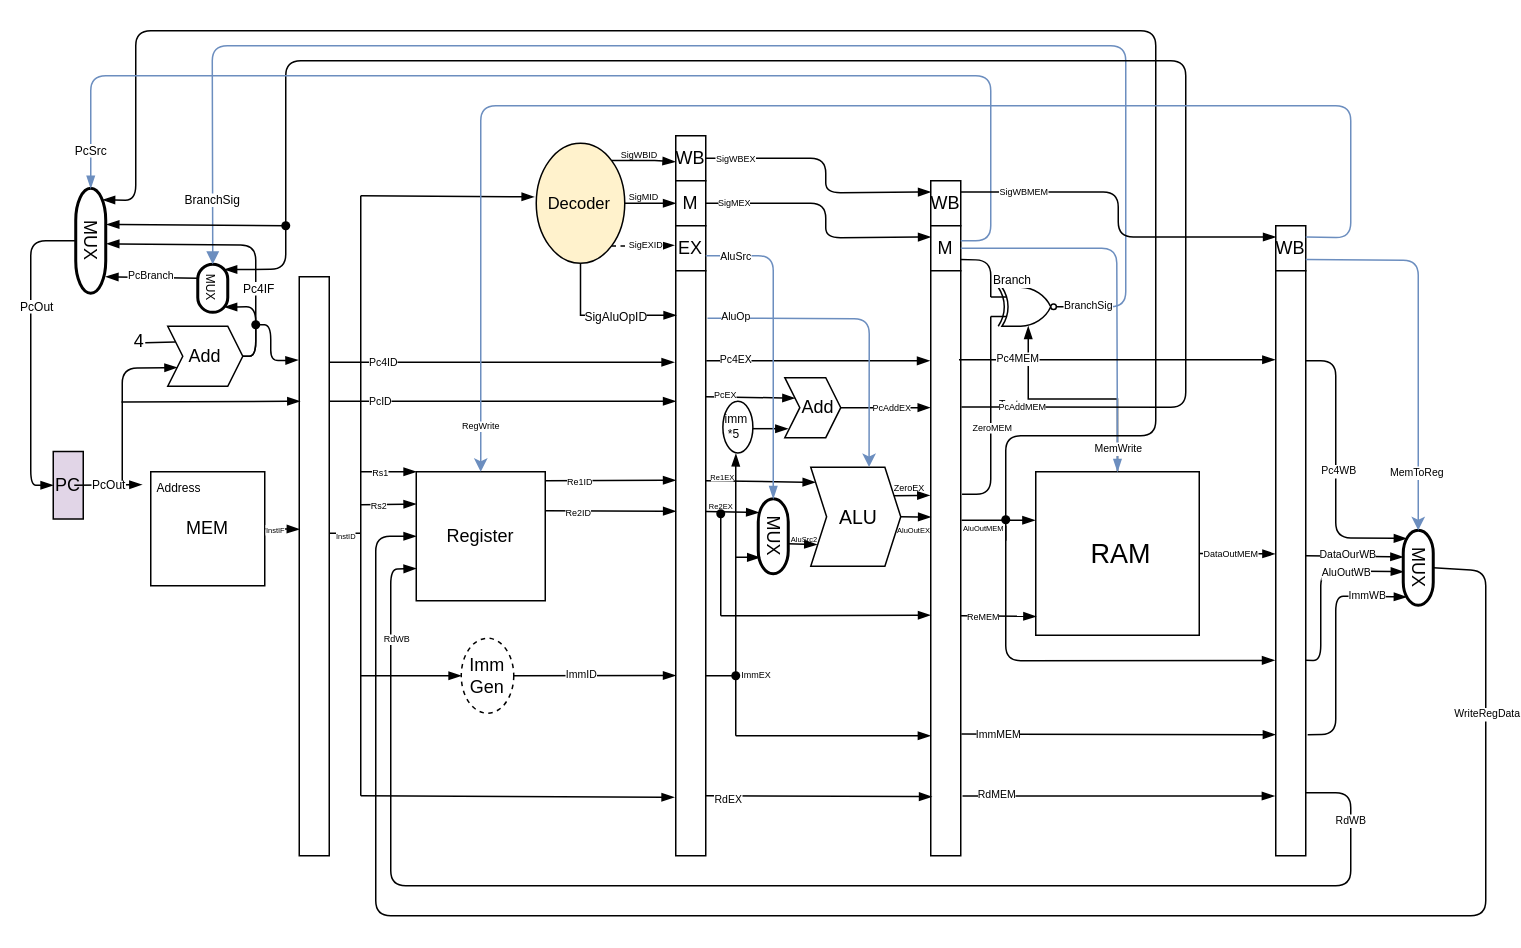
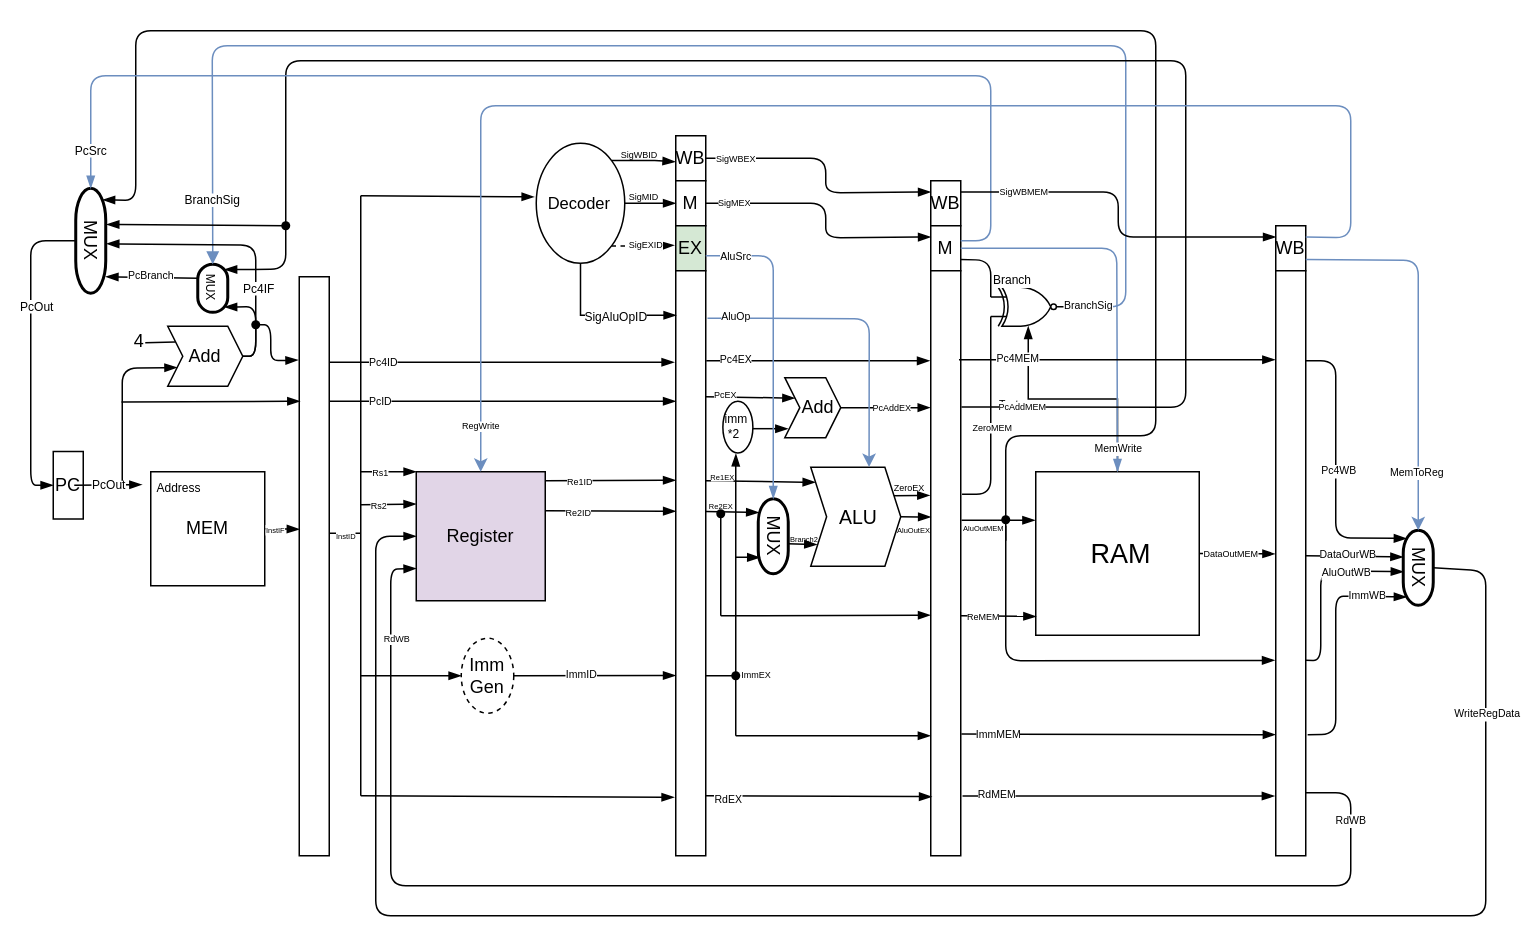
node "Decoder": fillcolor #fff2cc -> #ffffff
node "EX": fillcolor #ffffff -> #d5e8d4
node "imm *5": label "imm *5" -> "imm *2"
node "PC": fillcolor #e1d5e7 -> #ffffff
node "Register": fillcolor #ffffff -> #e1d5e7
node "AluSrc2": label "AluSrc2" -> "Branch2"
